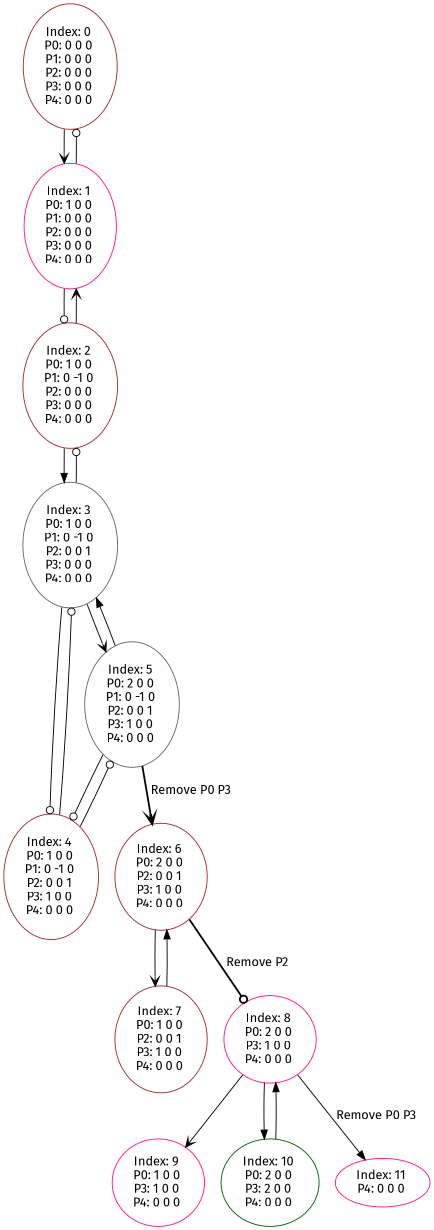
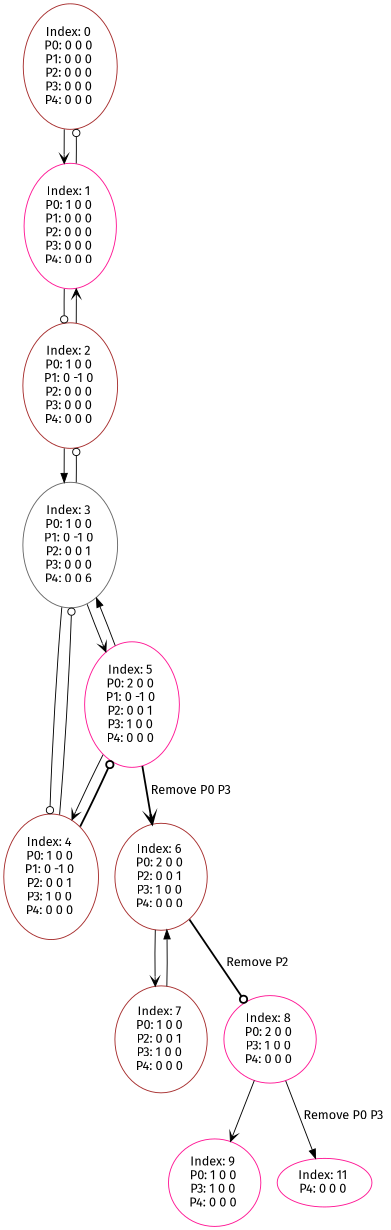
node "Index: 3 P0: 1 0 0 P1: 0 -1 0 P2: 0 0 1 P3: 0 0 0 P4: 0 0 0": label "Index: 3 P0: 1 0 0 P1: 0 -1 0 P2: 0 0 1 P3: 0 0 0 P4: 0 0 0" -> "Index: 3 P0: 1 0 0 P1: 0 -1 0 P2: 0 0 1 P3: 0 0 0 P4: 0 0 6"
node "Index: 5 P0: 2 0 0 P1: 0 -1 0 P2: 0 0 1 P3: 1 0 0 P4: 0 0 0": color gray40 -> deeppink
edge "Index: 5 P0: 2 0 0 P1: 0 -1 0 P2: 0 0 1 P3: 1 0 0 P4: 0 0 0" -> "Index: 4 P0: 1 0 0 P1: 0 -1 0 P2: 0 0 1 P3: 1 0 0 P4: 0 0 0": arrowhead odot -> vee
edge "Index: 4 P0: 1 0 0 P1: 0 -1 0 P2: 0 0 1 P3: 1 0 0 P4: 0 0 0" -> "Index: 5 P0: 2 0 0 P1: 0 -1 0 P2: 0 0 1 P3: 1 0 0 P4: 0 0 0": style solid -> bold
node "Index: 10 P0: 2 0 0 P3: 2 0 0 P4: 0 0 0": removed
